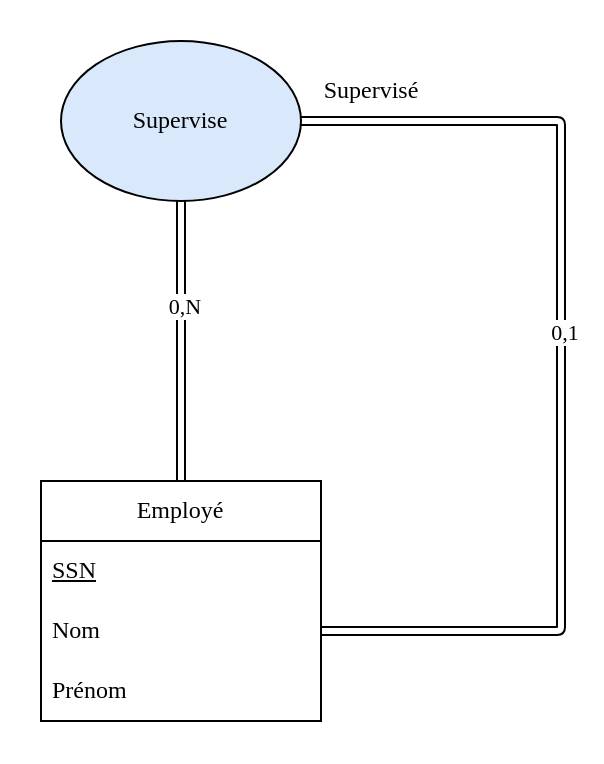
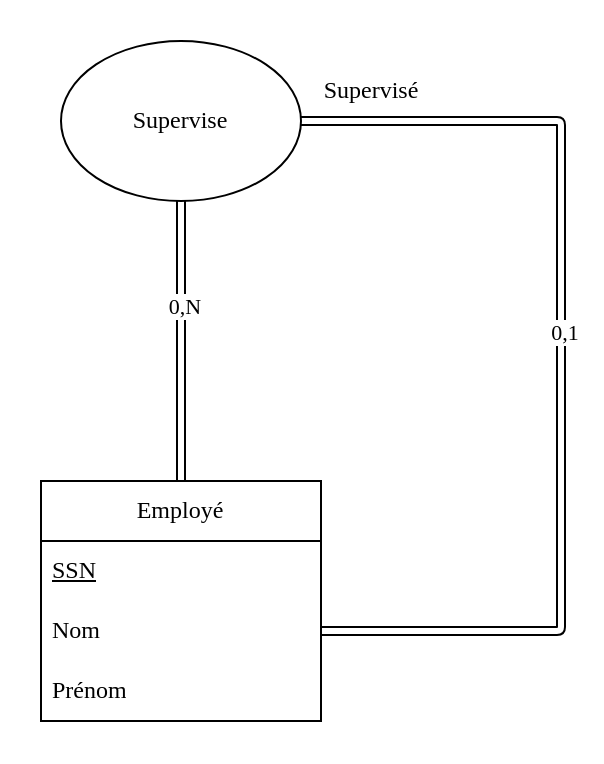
node "Supervise": fillcolor #dae8fc -> #ffffff
